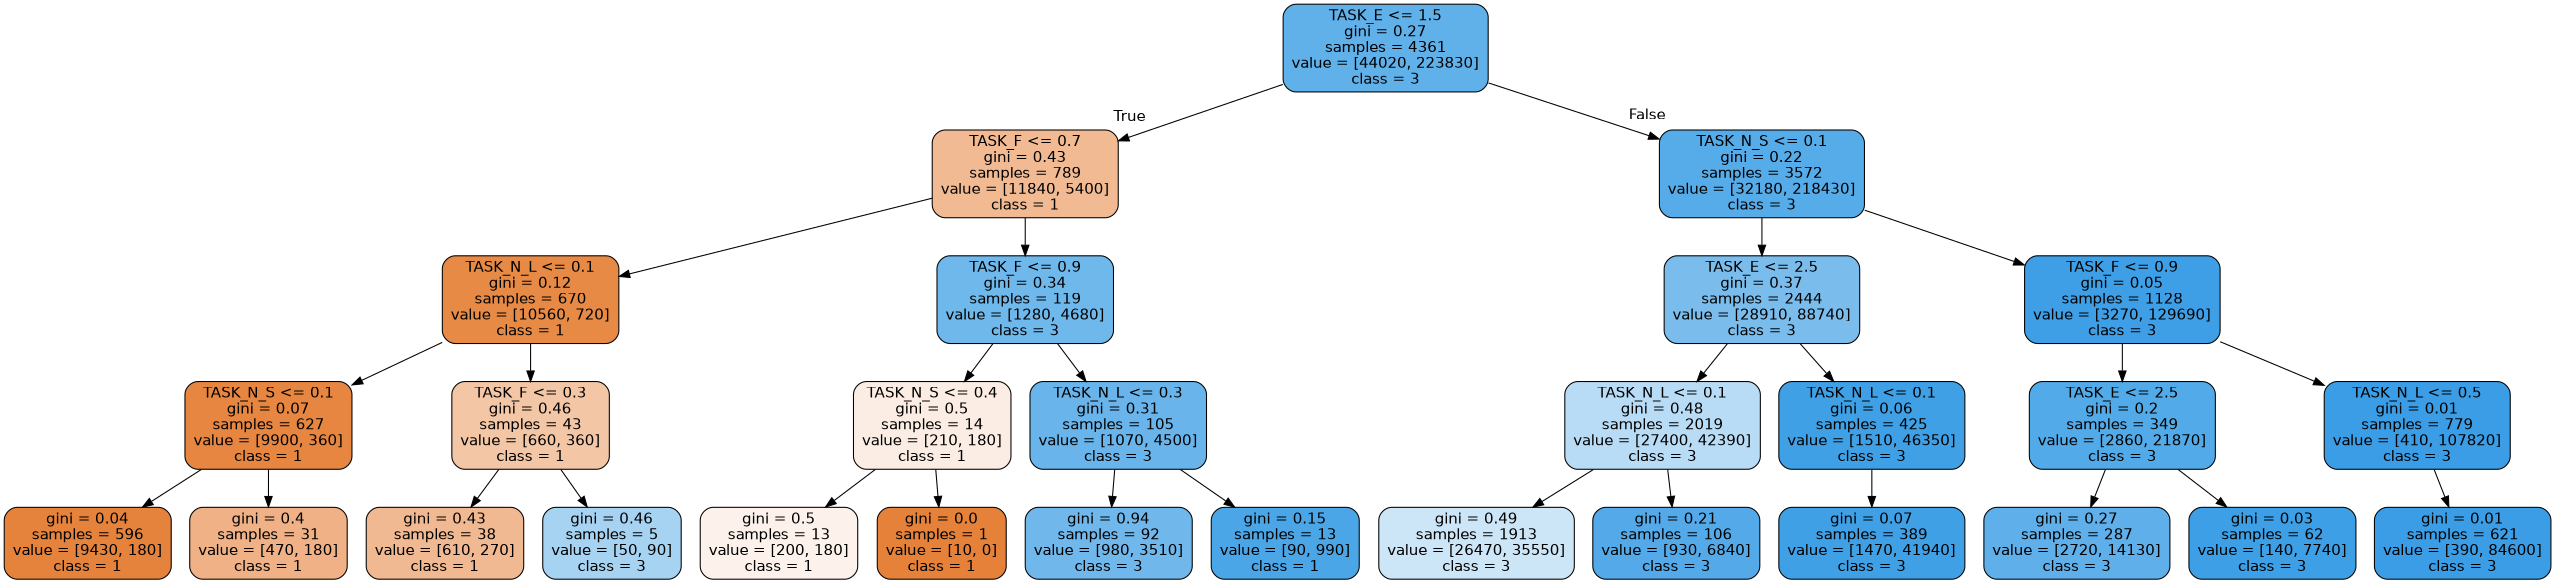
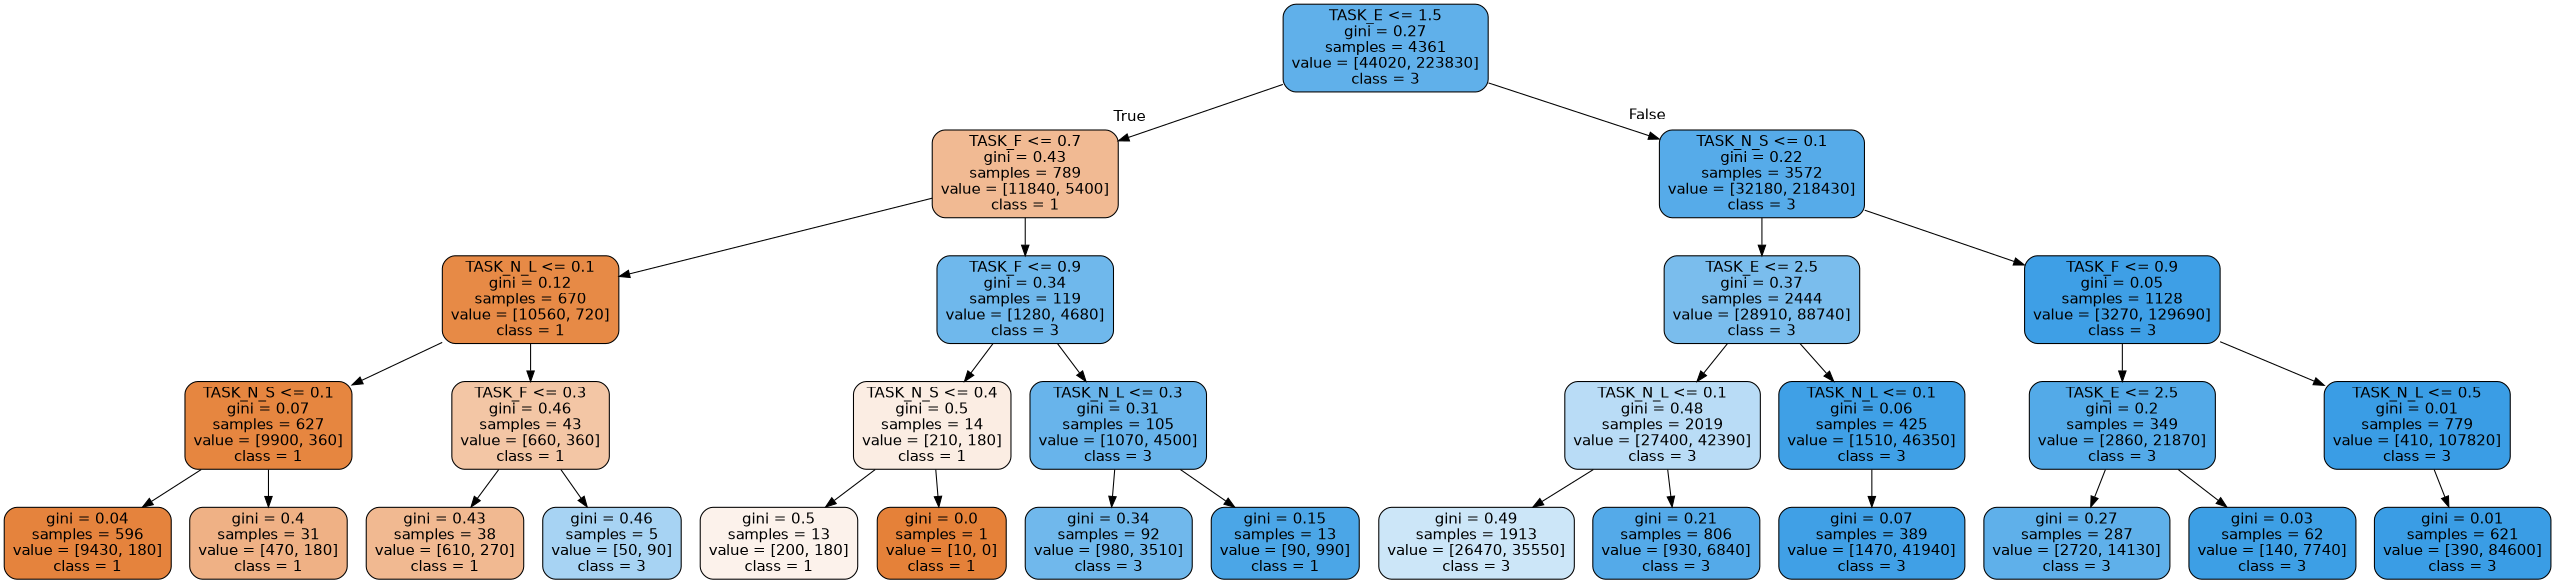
node "gini = 0.94 samples = 92 value = [980, 3510] class = 3": label "gini = 0.94 samples = 92 value = [980, 3510] class = 3" -> "gini = 0.34 samples = 92 value = [980, 3510] class = 3"
node "gini = 0.21 samples = 106 value = [930, 6840] class = 3": label "gini = 0.21 samples = 106 value = [930, 6840] class = 3" -> "gini = 0.21 samples = 806 value = [930, 6840] class = 3"
